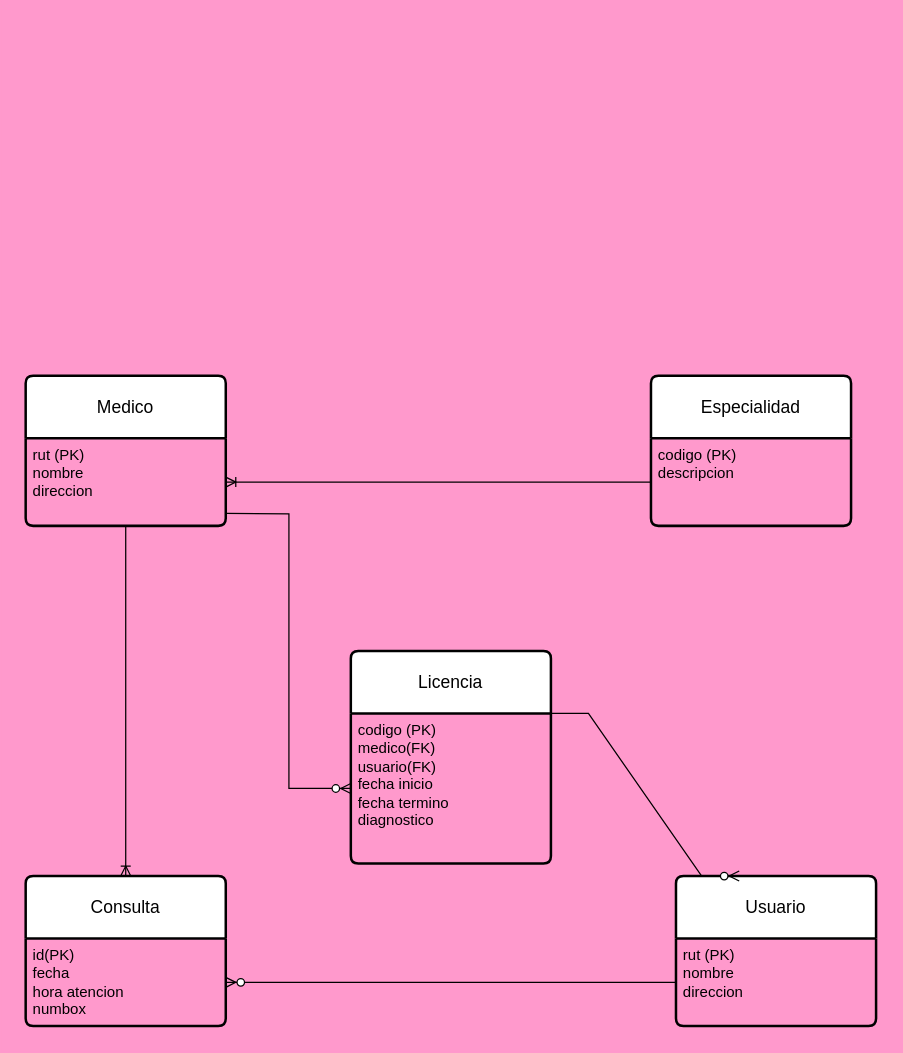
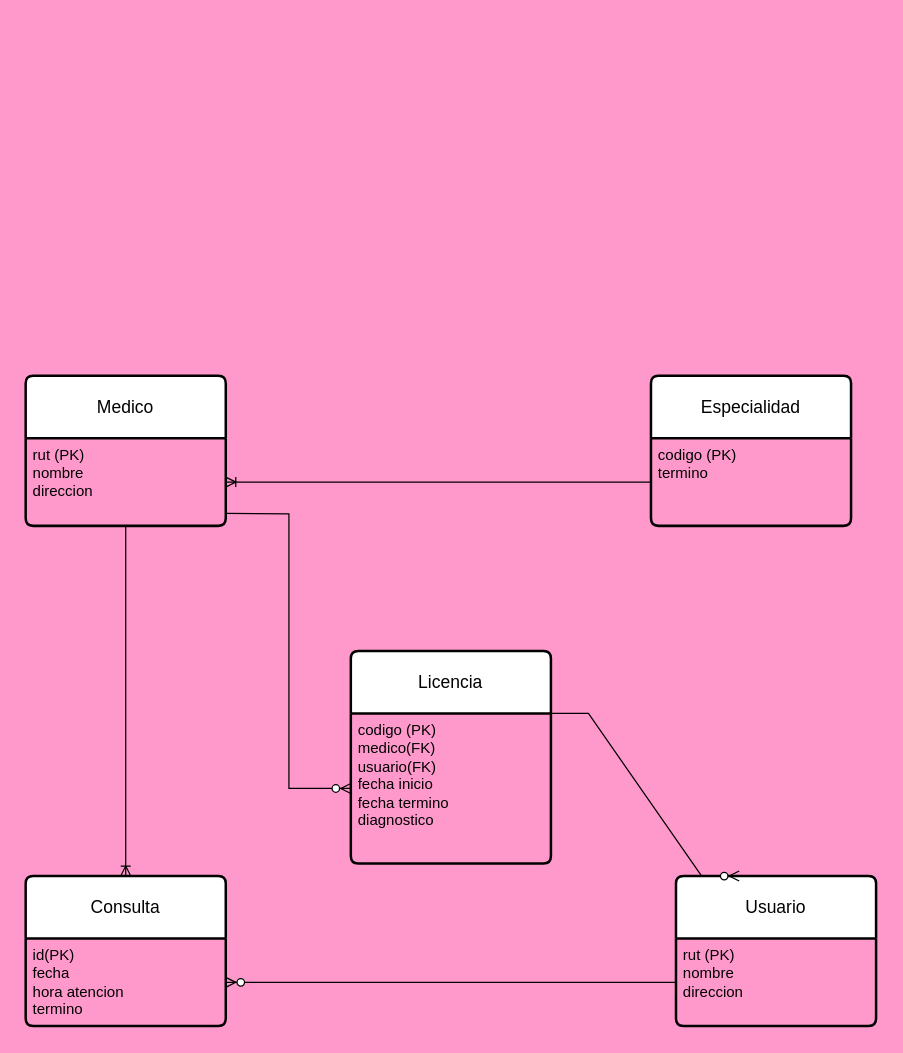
node "codigo (PK) descripcion": label "codigo (PK) descripcion" -> "codigo (PK) termino"
node "id(PK) fecha hora atencion numbox": label "id(PK) fecha hora atencion numbox" -> "id(PK) fecha hora atencion termino"
